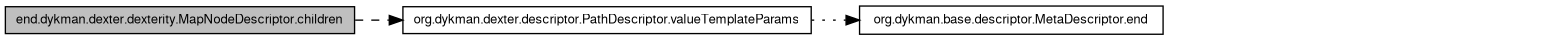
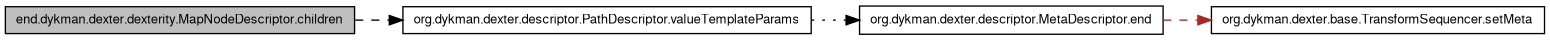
node "org.dykman.base.descriptor.MetaDescriptor.end": label "org.dykman.base.descriptor.MetaDescriptor.end" -> "org.dykman.dexter.descriptor.MetaDescriptor.end"
node "org.dykman.dexter.base.TransformSequencer.setMeta": added
